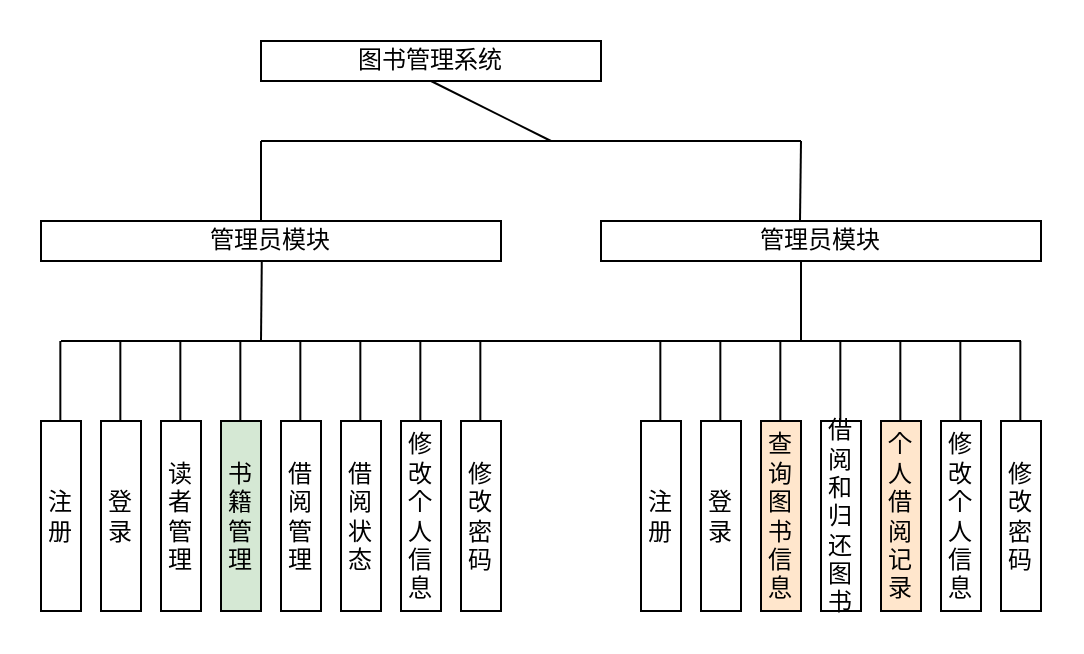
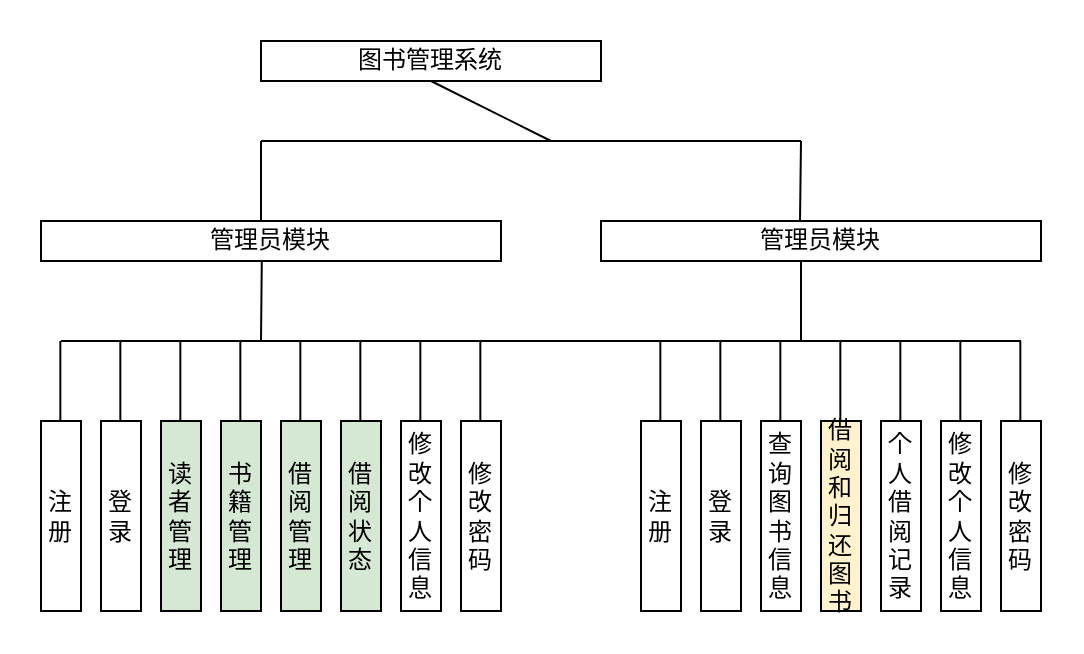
node "读者管理": fillcolor #ffffff -> #d5e8d4
node "借阅管理": fillcolor #ffffff -> #d5e8d4
node "借阅状态": fillcolor #ffffff -> #d5e8d4
node "查询图书信息": fillcolor #ffe6cc -> #ffffff
node "借阅和归还图书": fillcolor #ffffff -> #fff2cc
node "个人借阅记录": fillcolor #ffe6cc -> #ffffff
